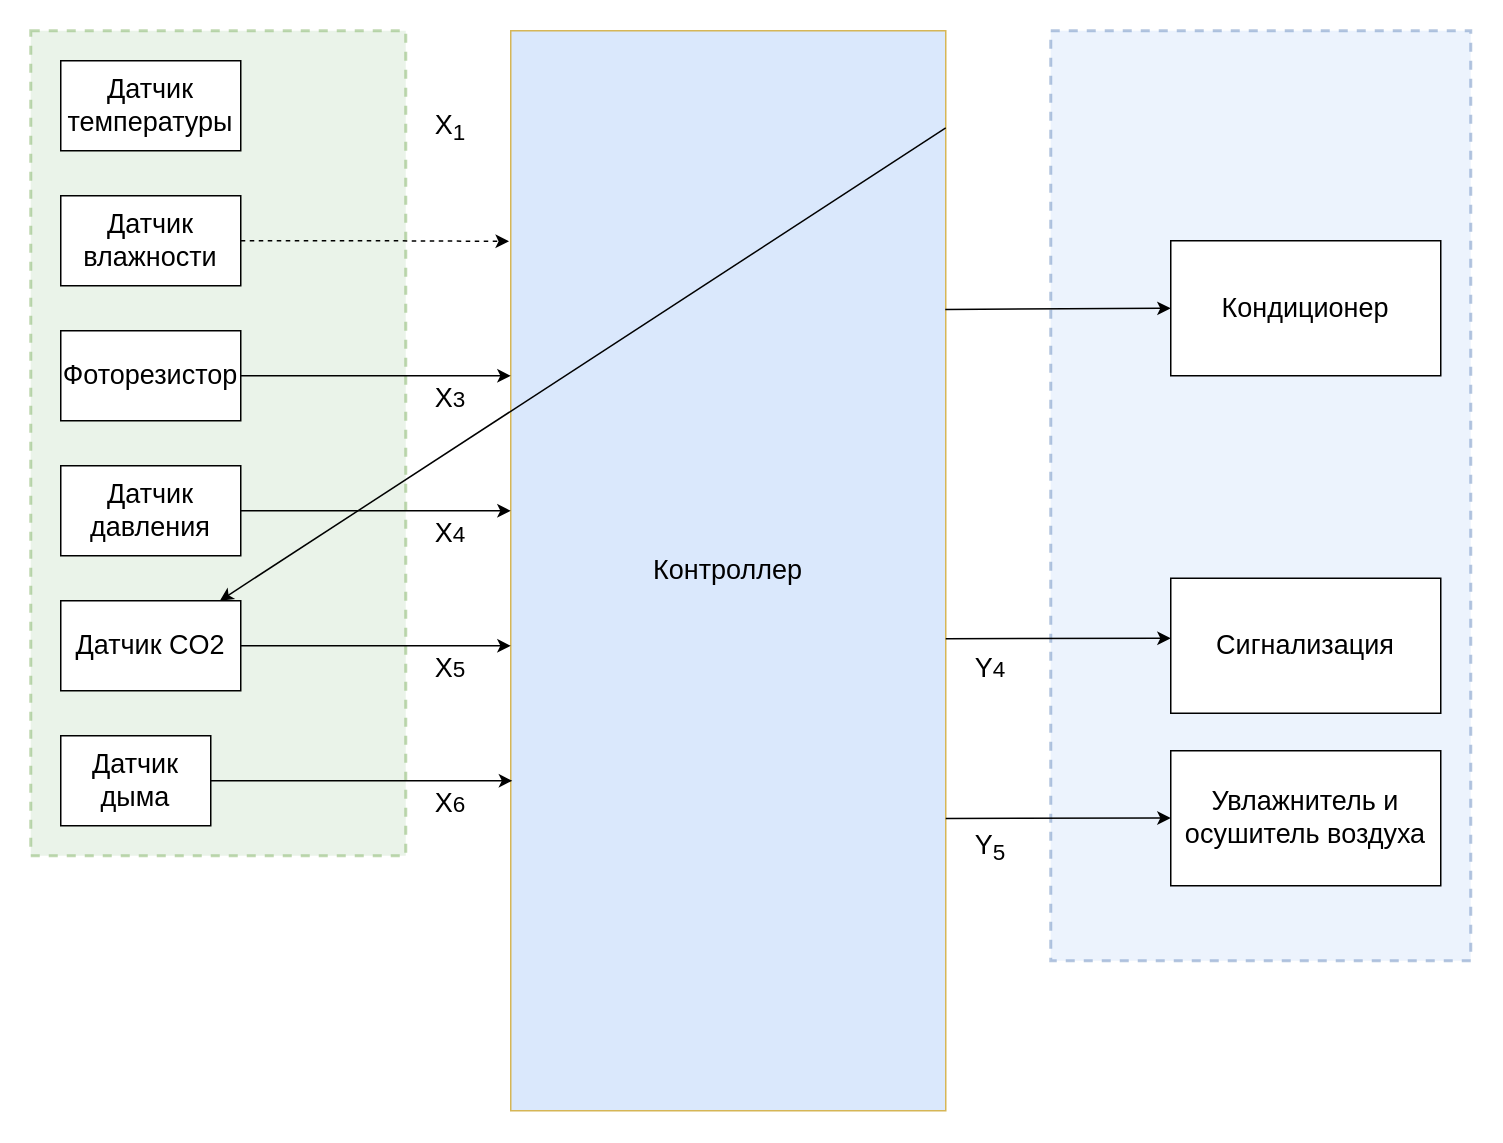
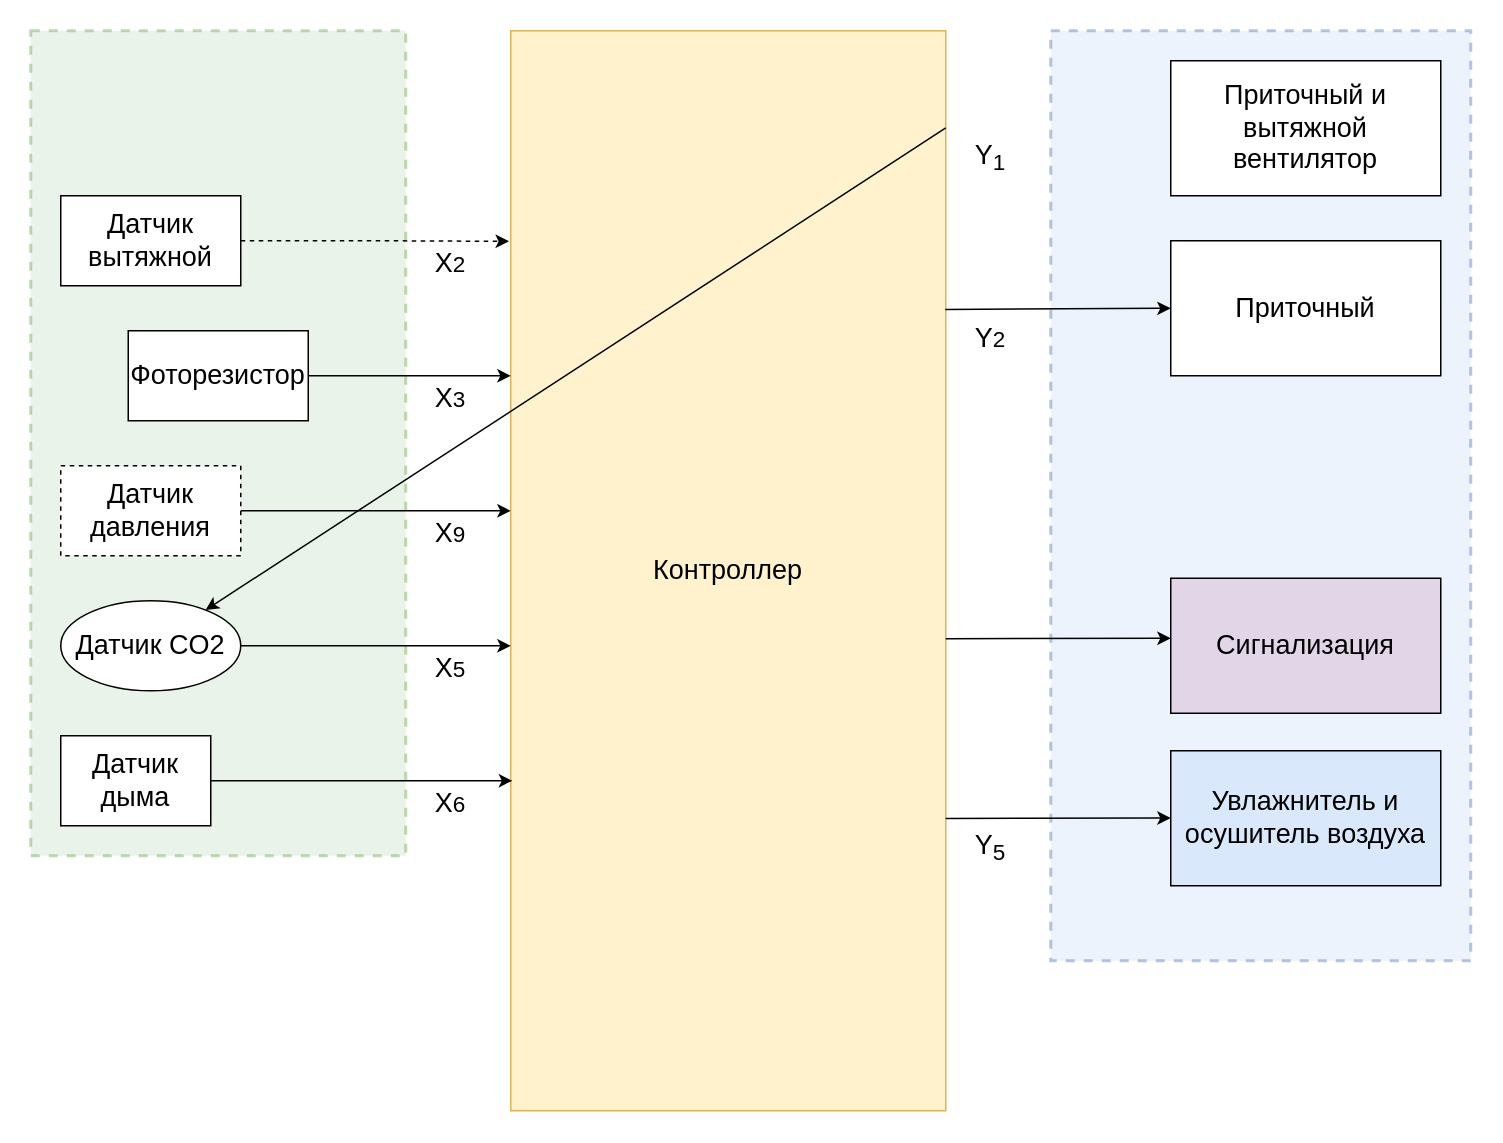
node "Датчик температуры": removed
node "X1": removed
node "Приточный и вытяжной вентилятор": added
node "Y1": added
node "Датчик влажности": label "Датчик влажности" -> "Датчик вытяжной"
node "X2": added
node "Кондиционер": label "Кондиционер" -> "Приточный"
node "Y2": added
node "Фоторезистор": moved (151, 376) -> (218, 376)
node "Датчик давления": style solid -> dashed
node "X4": label "X4" -> "X9"
node "Контроллер": fillcolor #dae8fc -> #fff2cc
node "Датчик CO2": shape rectangle -> ellipse
node "Сигнализация": fillcolor #ffffff -> #e1d5e7
node "Y4": removed
node "Увлажнитель и осушитель воздуха": fillcolor #ffffff -> #dae8fc
